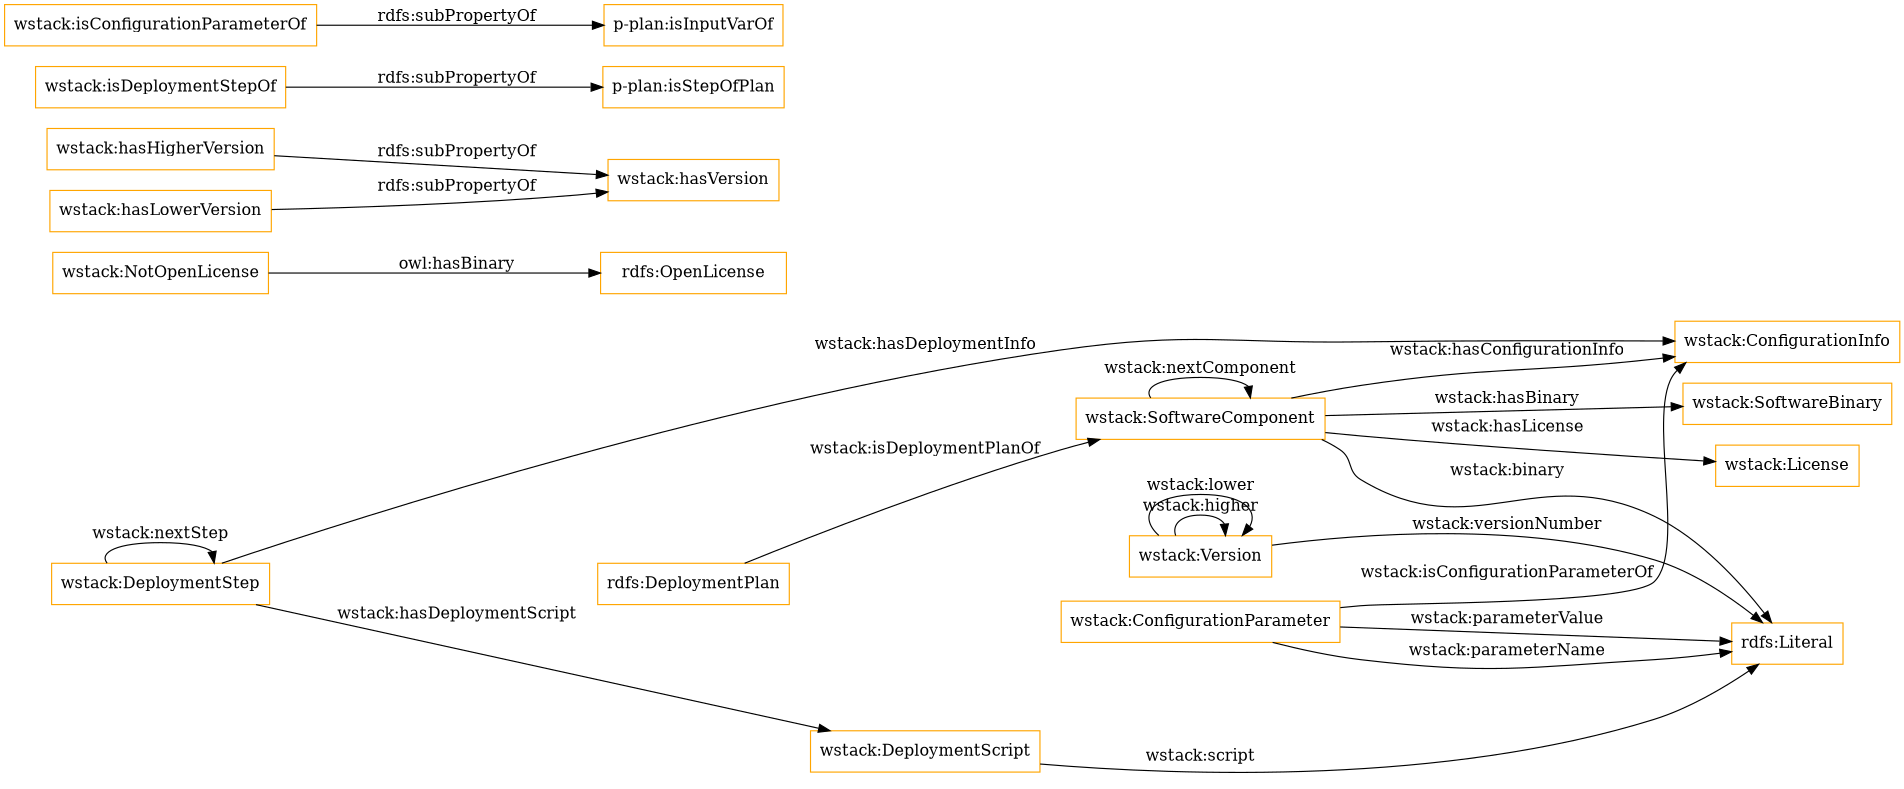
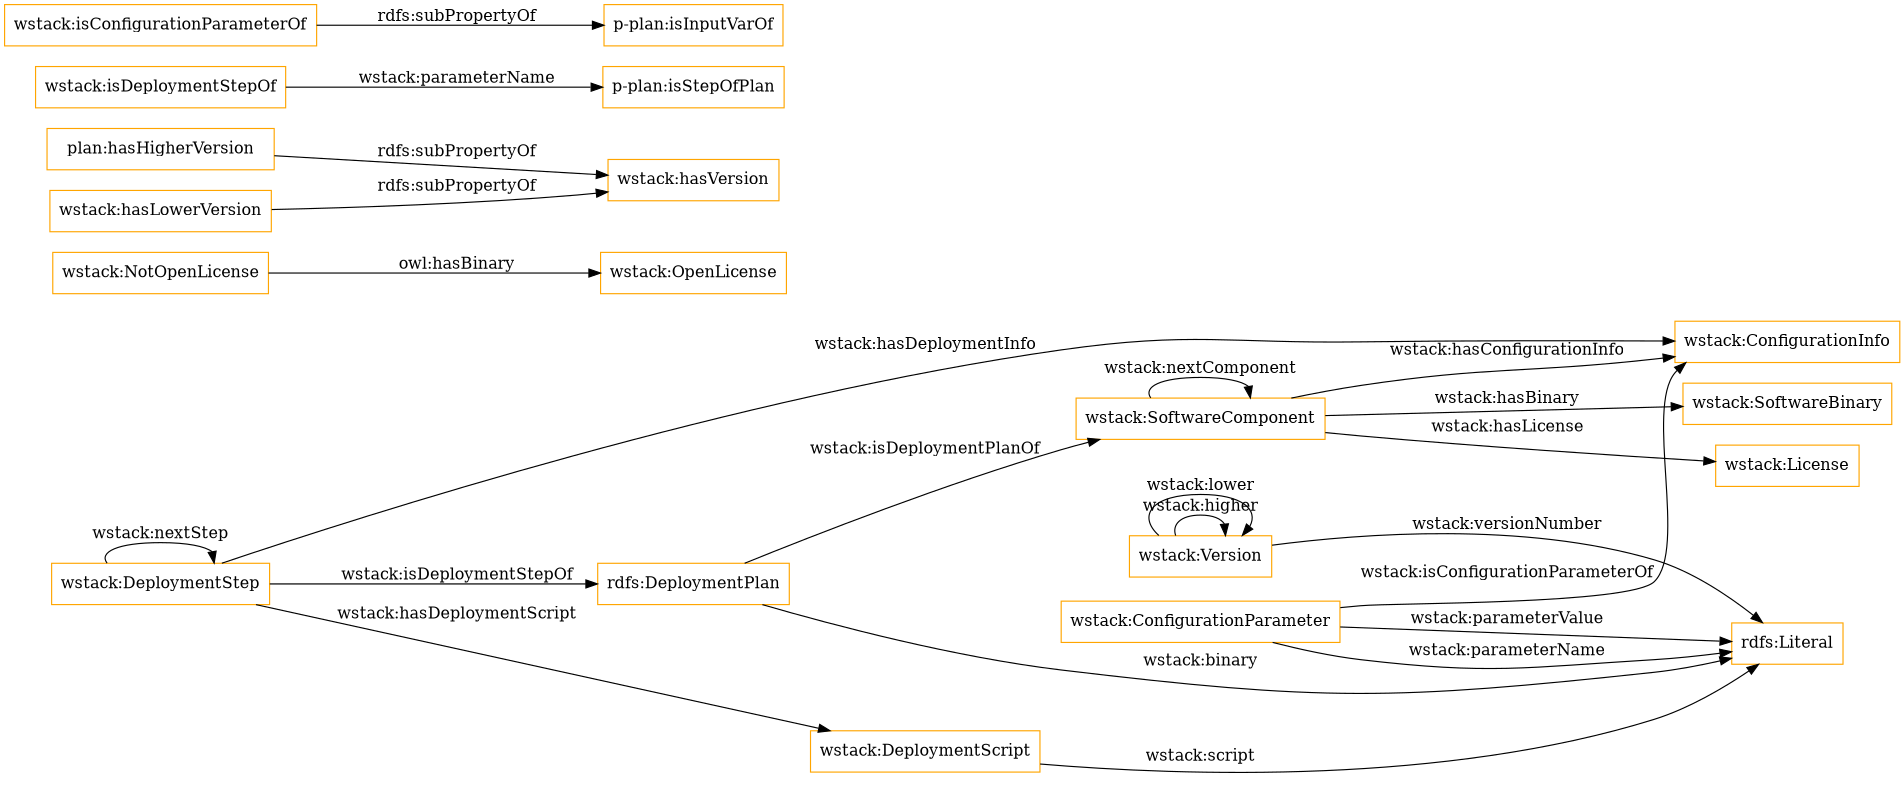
edge "wstack:isDeploymentStepOf" -> "p-plan:isStepOfPlan": label "rdfs:subPropertyOf" -> "wstack:parameterName"
node "wstack:hasHigherVersion": label "wstack:hasHigherVersion" -> "plan:hasHigherVersion"
node "rdfs:OpenLicense": label "rdfs:OpenLicense" -> "wstack:OpenLicense"
edge "wstack:SoftwareComponent" -> "rdfs:Literal": now "rdfs:DeploymentPlan" -> "rdfs:Literal"
edge "wstack:DeploymentStep" -> "rdfs:DeploymentPlan": added, label "wstack:isDeploymentStepOf"
